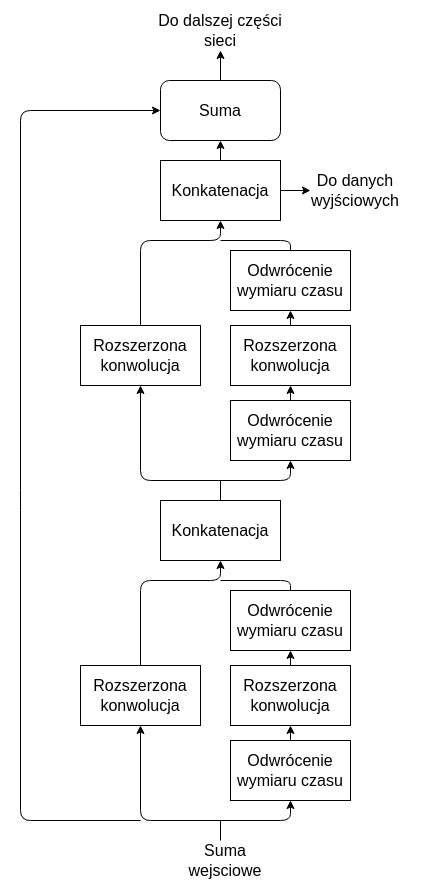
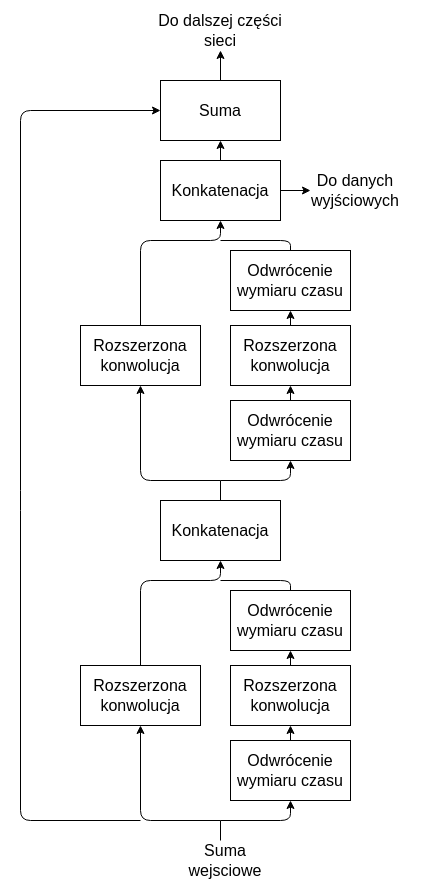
node "Suma": shape rounded rectangle -> rectangle
